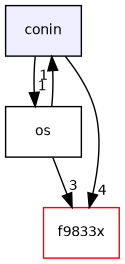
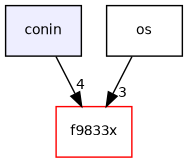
edge "conin" -> "os": removed
edge "os" -> "conin": removed
